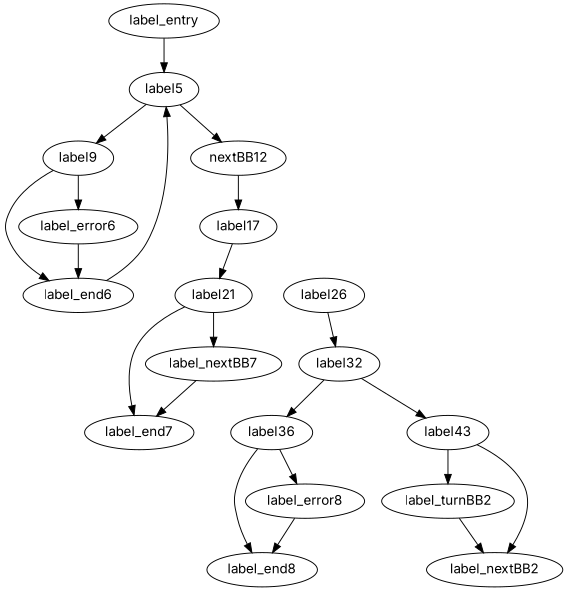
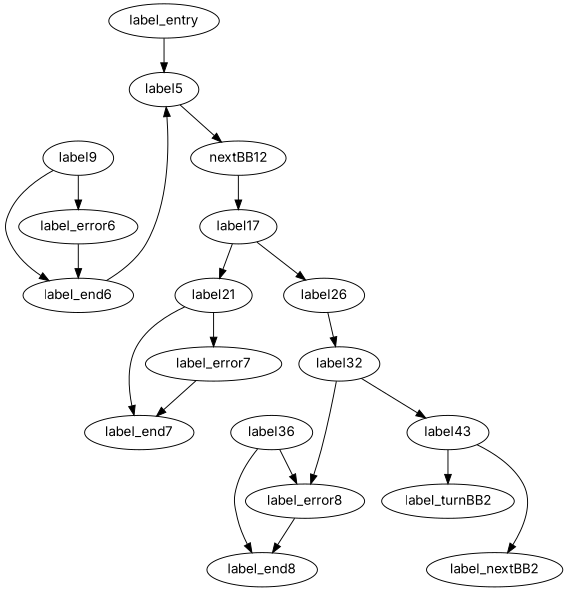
edge "label5" -> "label9": removed
edge "label17" -> "label26": added
node "label_nextBB7": label "label_nextBB7" -> "label_error7"
edge "label32" -> "label36": now "label32" -> "label_error8"
edge "label_turnBB2" -> "label_nextBB2": removed
